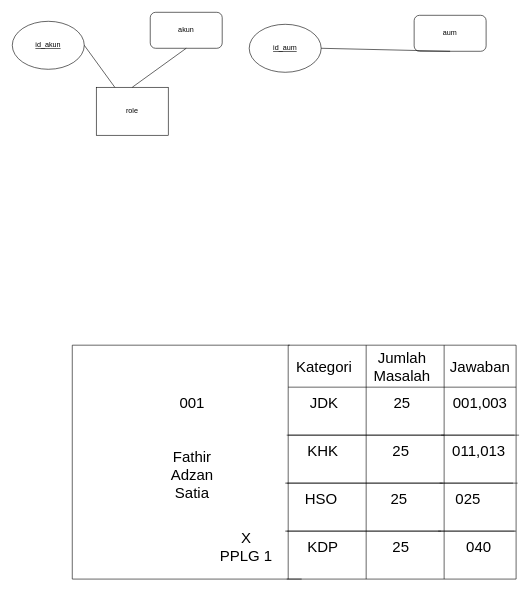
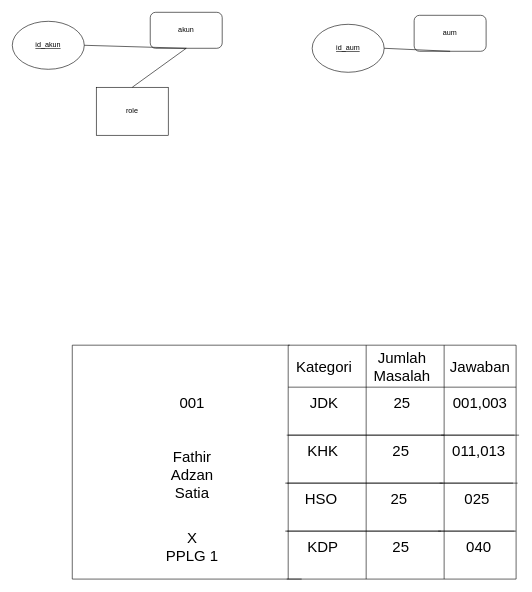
node "id_aum": moved (285, 48) -> (348, 48)
edge "id_akun" -- "role": now "id_akun" -- "akun"
node "025": moved (468, 498) -> (477, 498)
node "X PPLG 1": moved (246, 546) -> (192, 546)
